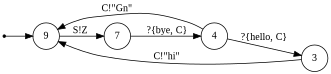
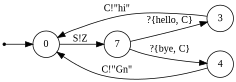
node "9": label "9" -> "0"
edge "4" -> "3": now "7" -> "3"
